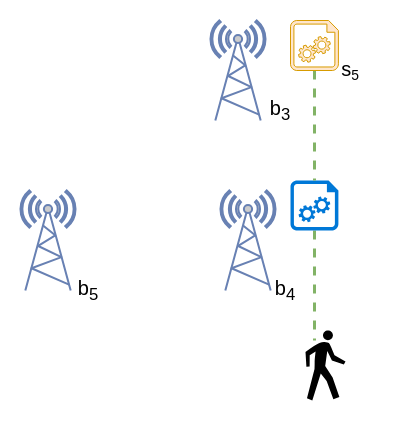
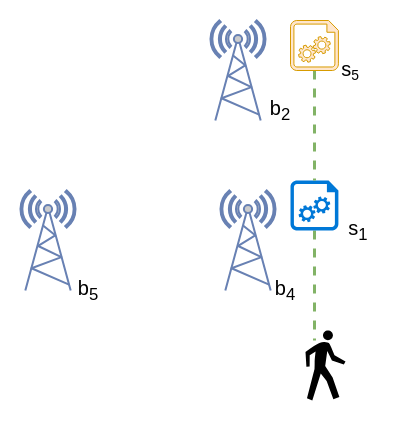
node "b3": label "b3" -> "b2"
node "s1": added
